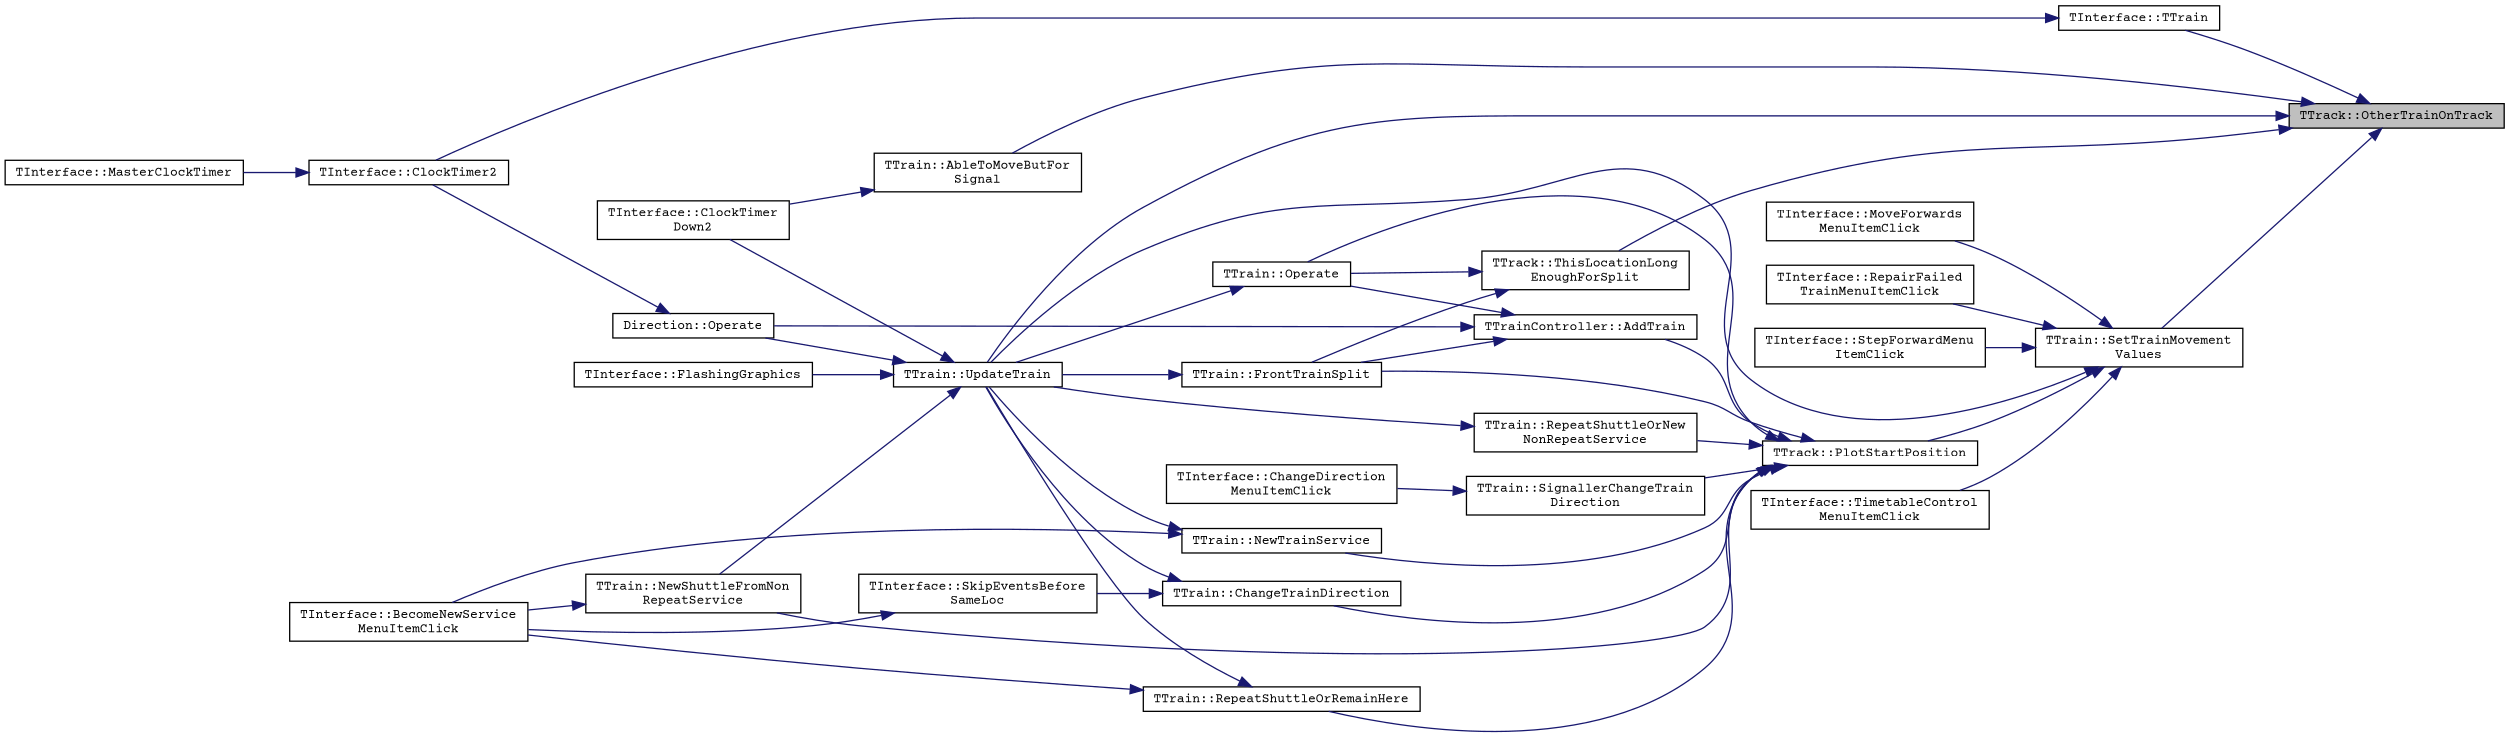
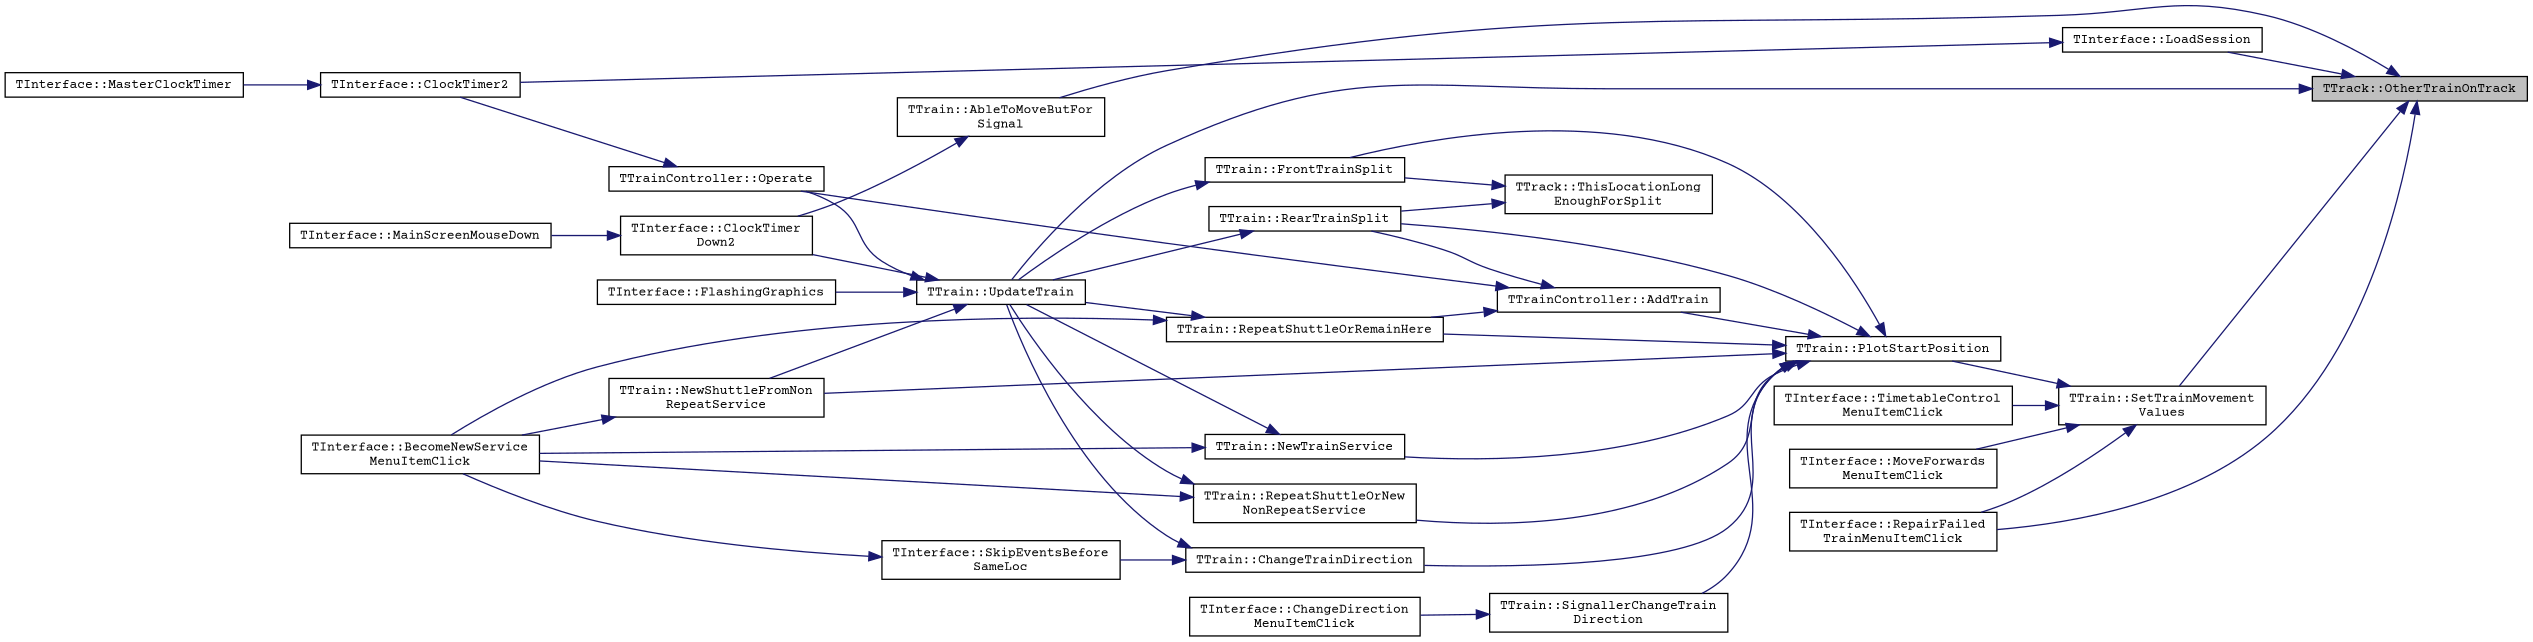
node "TInterface::TTrain": label "TInterface::TTrain" -> "TInterface::LoadSession"
edge "TTrack::ThisLocationLong EnoughForSplit" -> "TTrack::OtherTrainOnTrack": now "TInterface::RepairFailed TrainMenuItemClick" -> "TTrack::OtherTrainOnTrack"
edge "TTrain::UpdateTrain" -> "TTrain::SetTrainMovement Values": removed
node "TInterface::MainScreenMouseDown": added
node "TTrain::Operate": label "TTrain::Operate" -> "TTrain::RearTrainSplit"
node "Direction::Operate": label "Direction::Operate" -> "TTrainController::Operate"
node "TInterface::StepForwardMenu ItemClick": removed
edge "TTrain::FrontTrainSplit" -> "TTrainController::AddTrain": now "TTrain::RepeatShuttleOrRemainHere" -> "TTrainController::AddTrain"
node "TTrack::PlotStartPosition": label "TTrack::PlotStartPosition" -> "TTrain::PlotStartPosition"
edge "TInterface::BecomeNewService MenuItemClick" -> "TTrain::RepeatShuttleOrNew NonRepeatService": added
